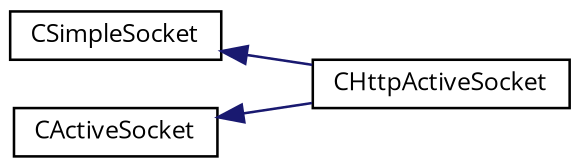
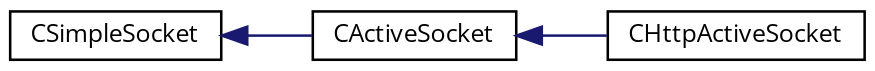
edge "CHttpActiveSocket" -> "CSimpleSocket": now "CActiveSocket" -> "CSimpleSocket"
